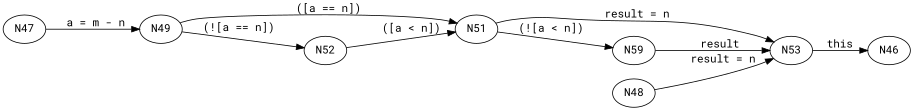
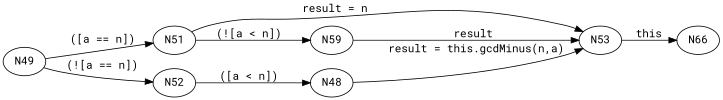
node "N47": removed
edge "N52" -> "N51": now "N52" -> "N48"
node "N46": label "N46" -> "N66"
edge "N48" -> "N53": label " result = n" -> " result = this.gcdMinus(n,a)"
